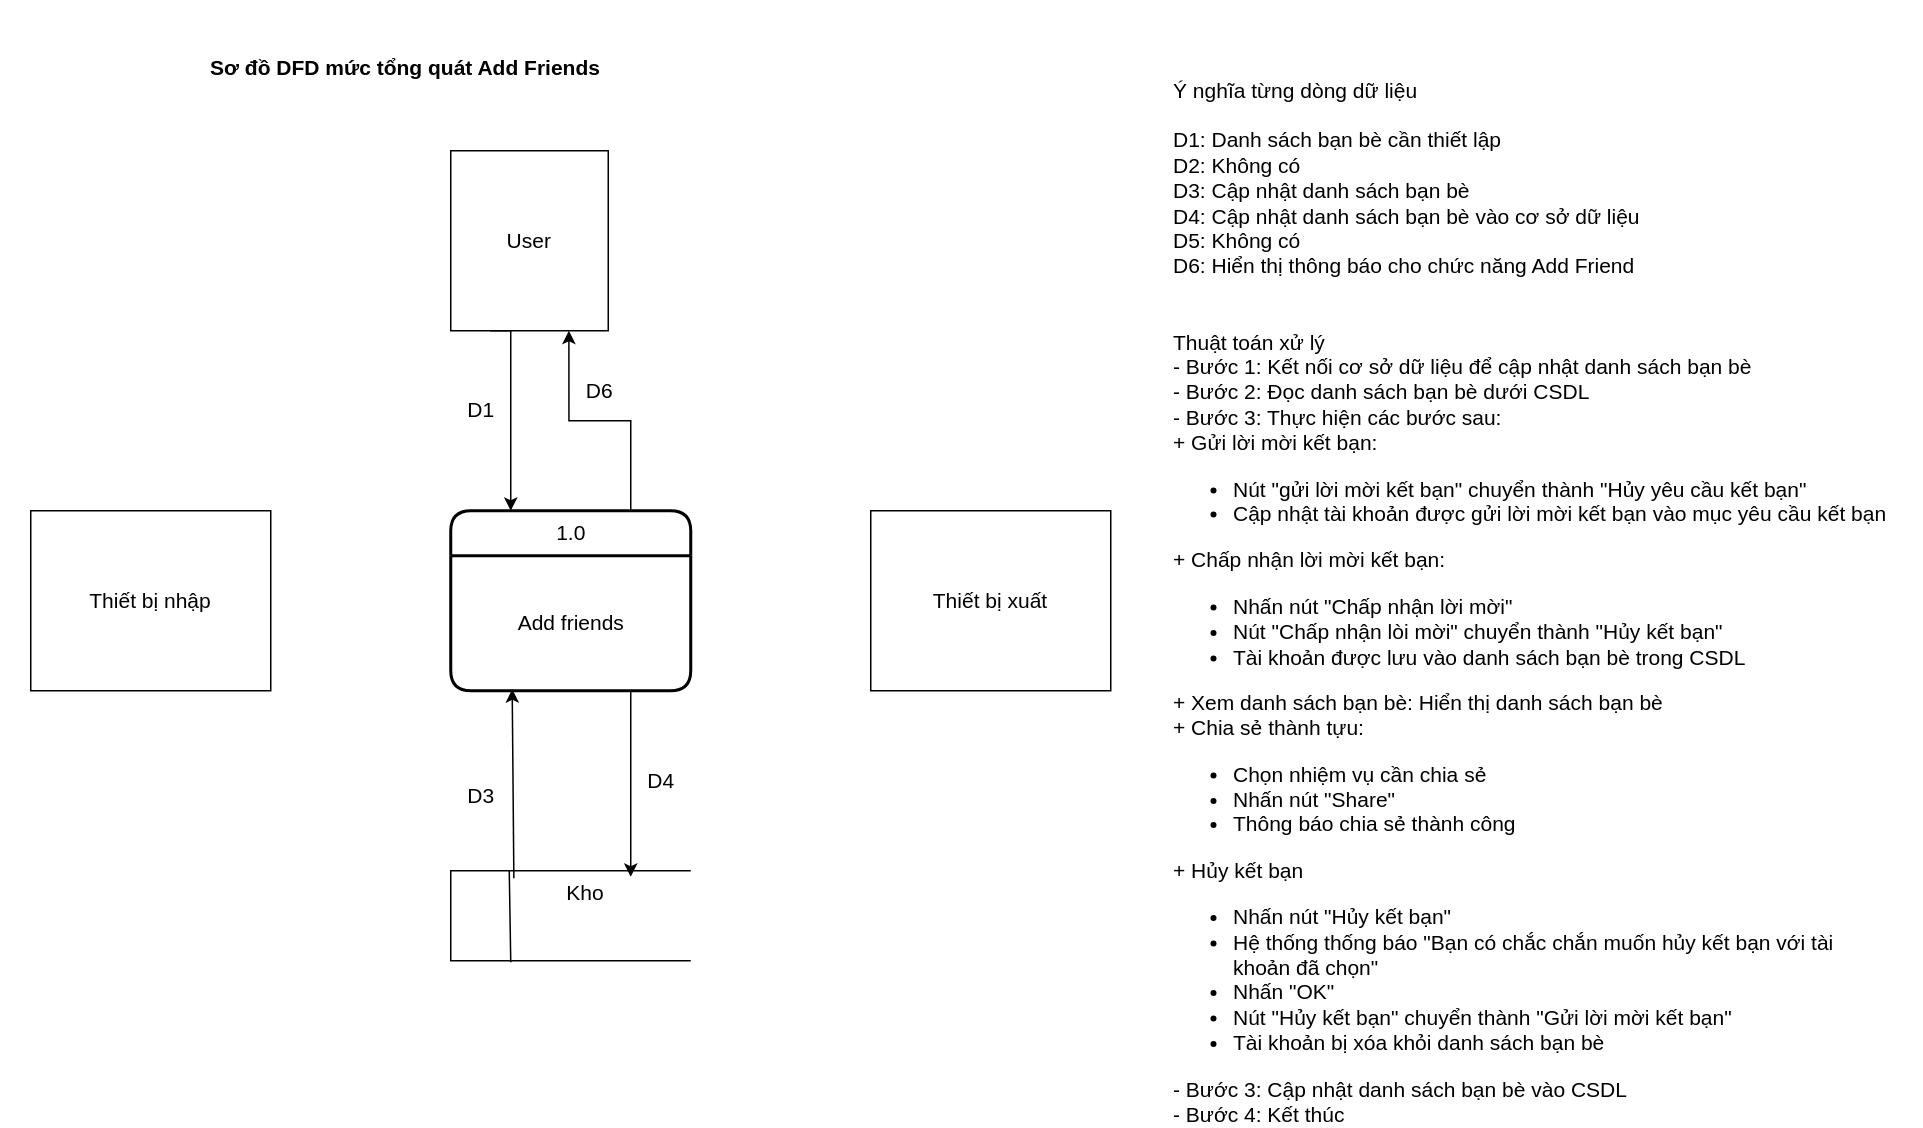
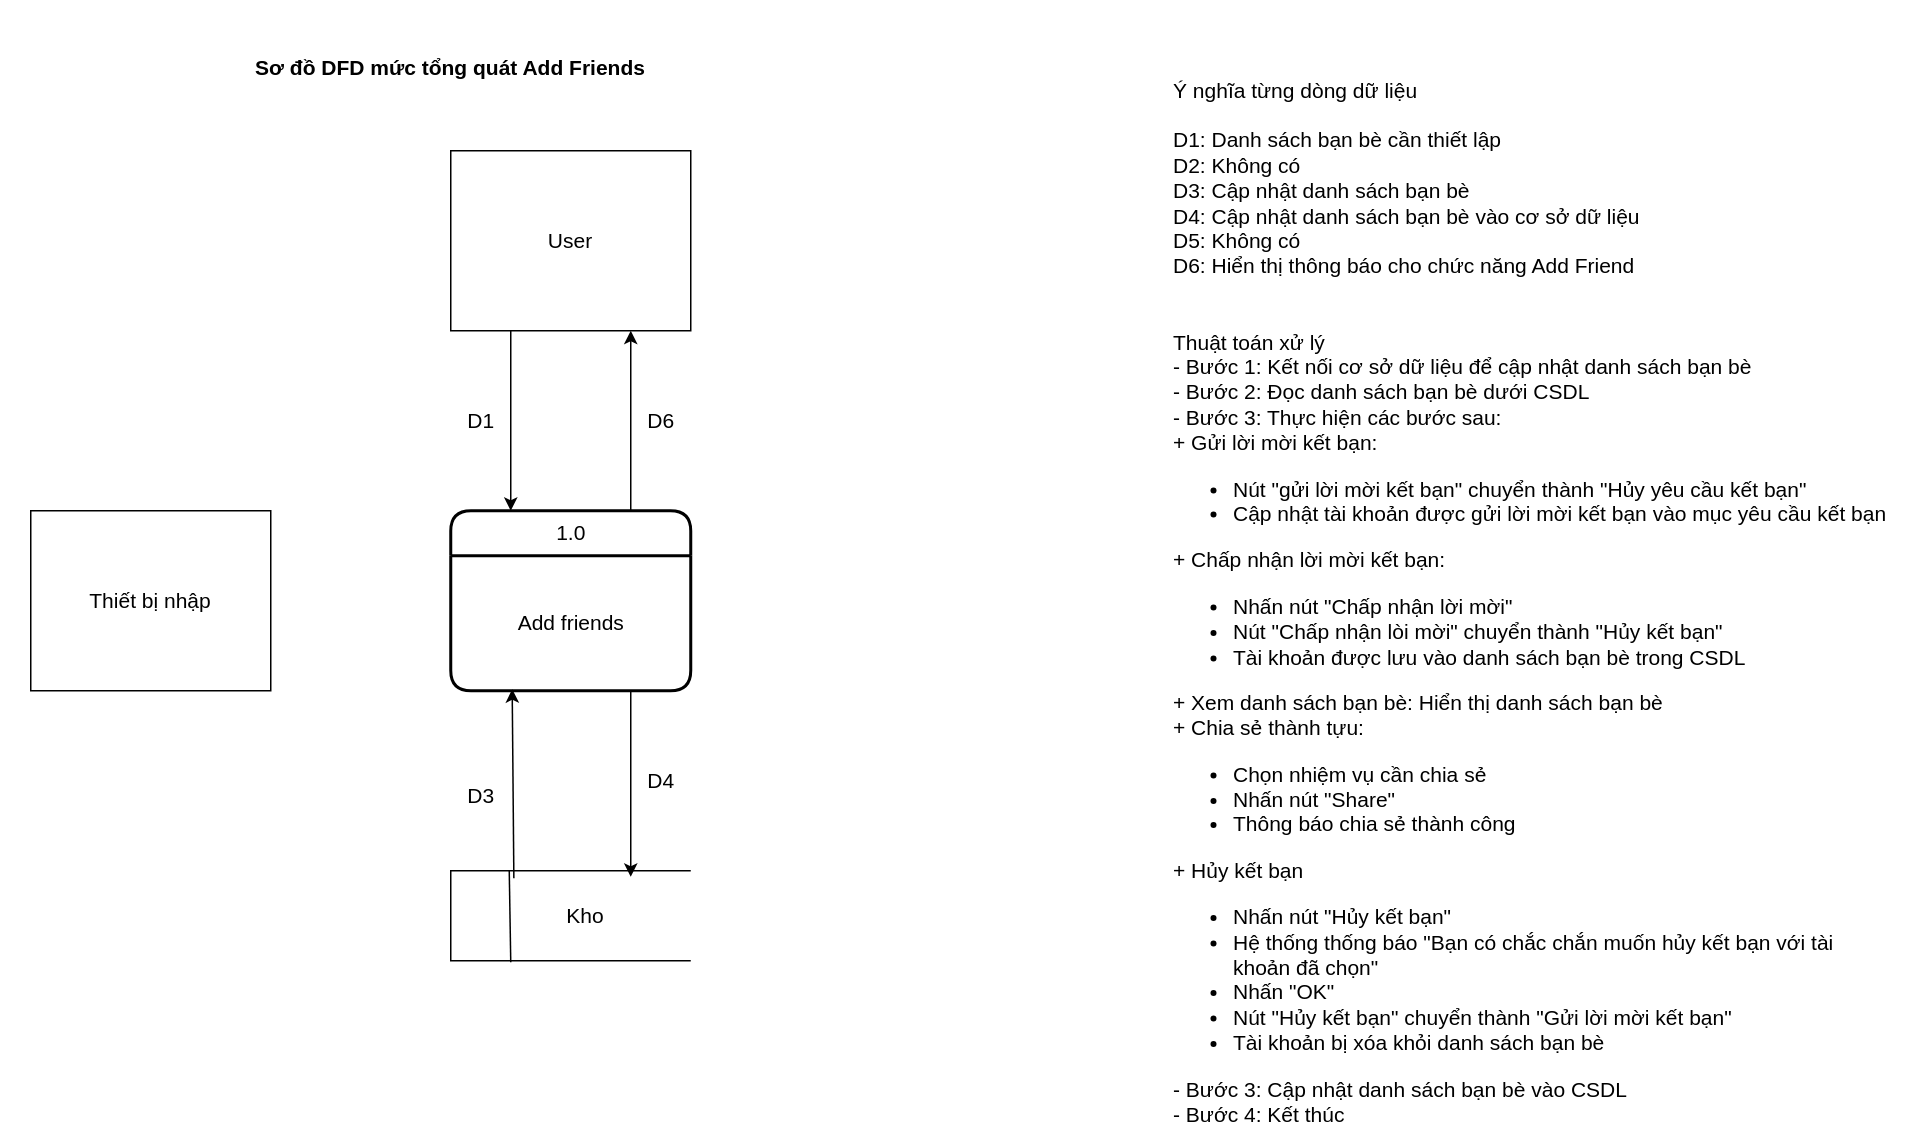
node "Sơ đồ DFD mức tổng quát Add Friends": moved (406, 68) -> (451, 68)
node "User": size 158x180 -> 240x180
node "Thiết bị xuất": removed
node "Kho": moved (586, 893) -> (586, 916)
